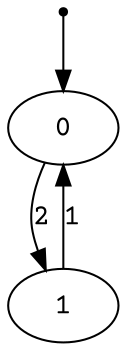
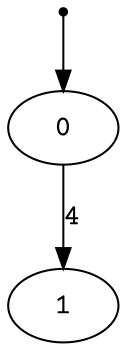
edge "0" -> "1": label "2" -> "4"
edge "1" -> "0": removed, label "1"
